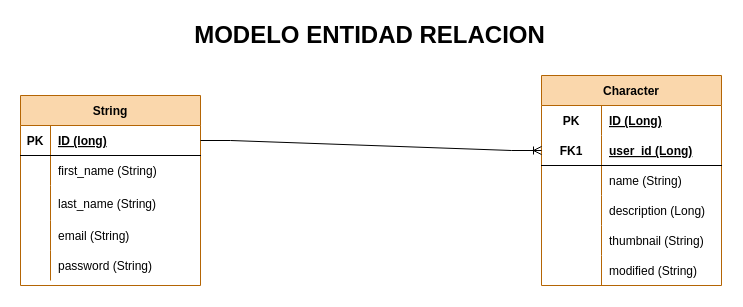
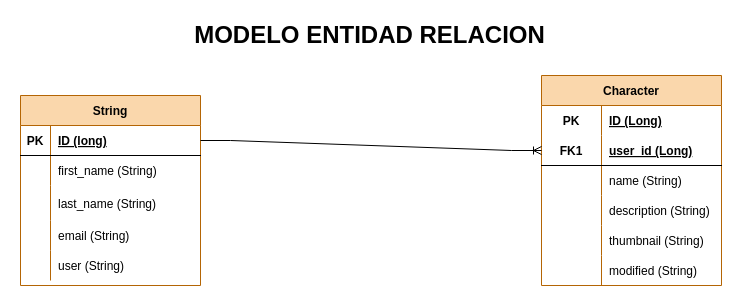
node "description (Long)": label "description (Long)" -> "description (String)"
node "password (String)": label "password (String)" -> "user (String)"
